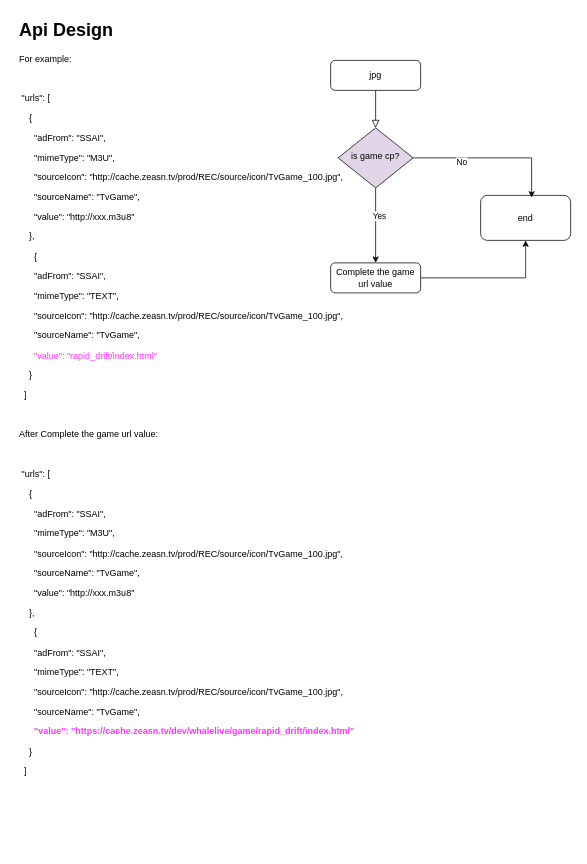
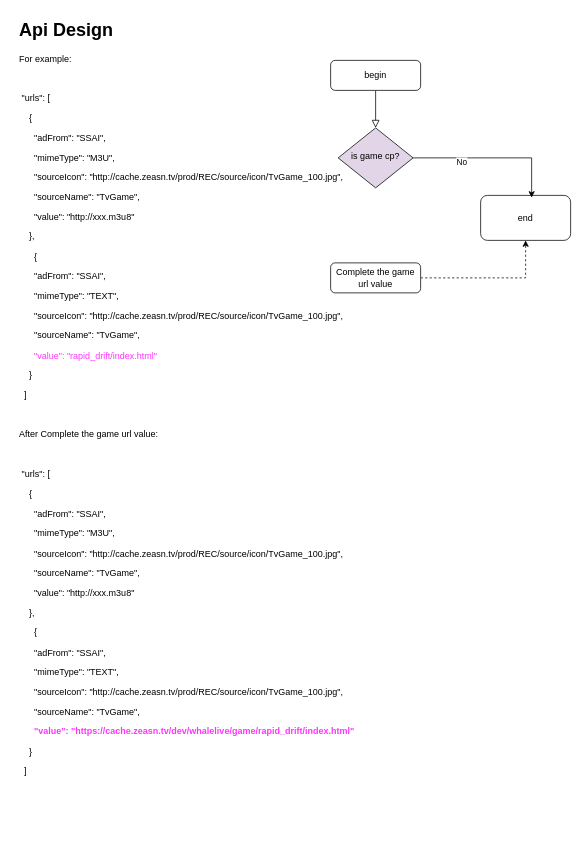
node "jpg": label "jpg" -> "begin"
edge "is game cp?" -> "Complete the game url value": removed, label "Yes"
edge "Complete the game url value" -> "end": style solid -> dashed
